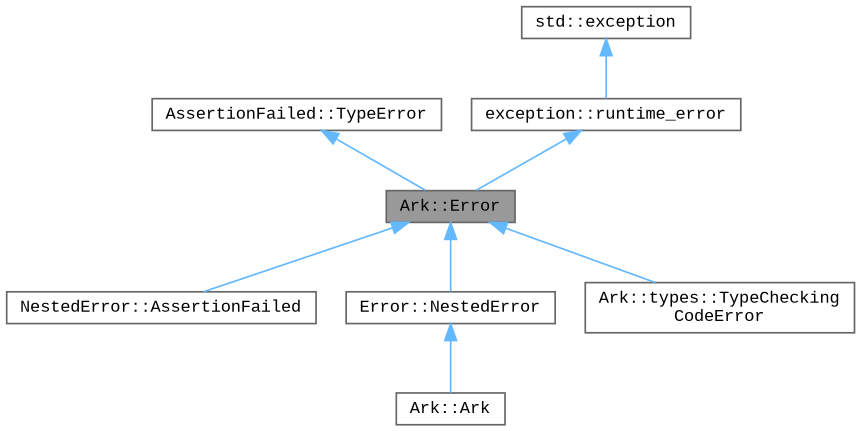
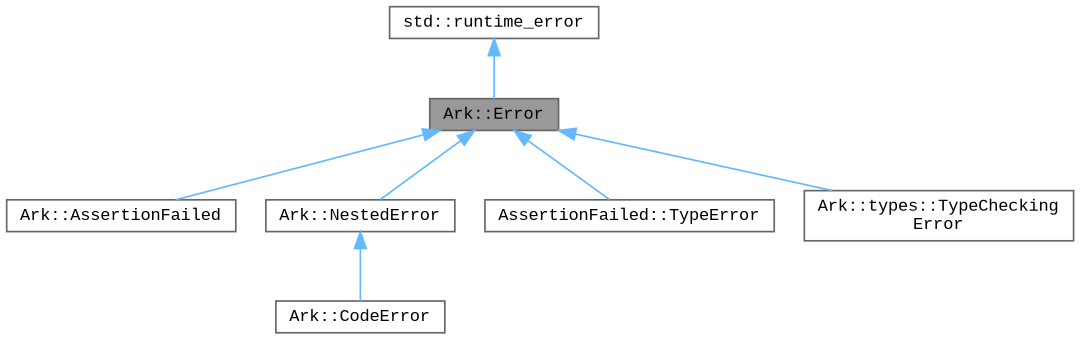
node "std::exception": removed
node "exception::runtime_error": label "exception::runtime_error" -> "std::runtime_error"
edge "Ark::Error" -> "AssertionFailed::TypeError": reversed
node "NestedError::AssertionFailed": label "NestedError::AssertionFailed" -> "Ark::AssertionFailed"
node "Error::NestedError": label "Error::NestedError" -> "Ark::NestedError"
node "Ark::types::TypeChecking CodeError": label "Ark::types::TypeChecking CodeError" -> "Ark::types::TypeChecking Error"
node "Ark::Ark": label "Ark::Ark" -> "Ark::CodeError"
